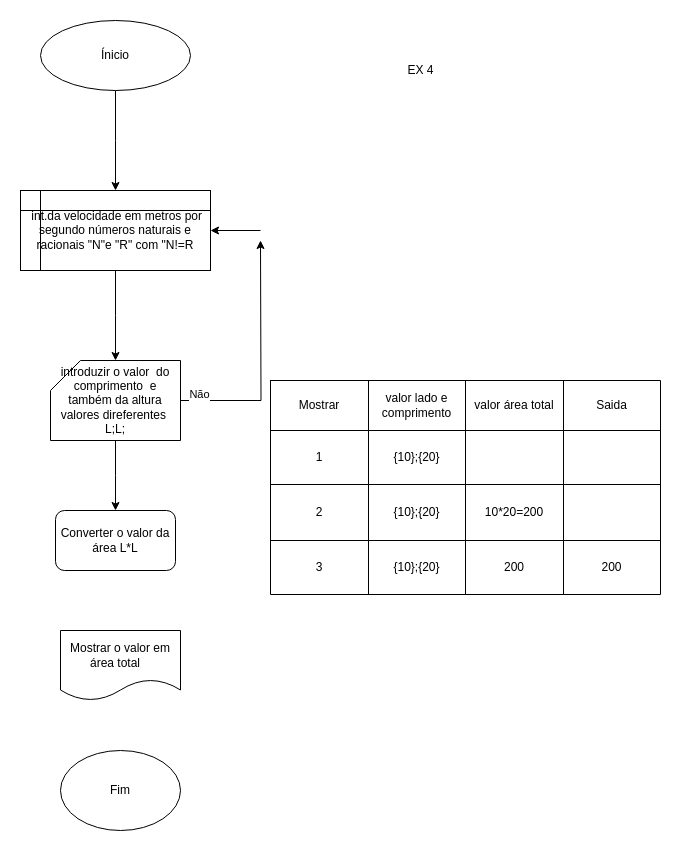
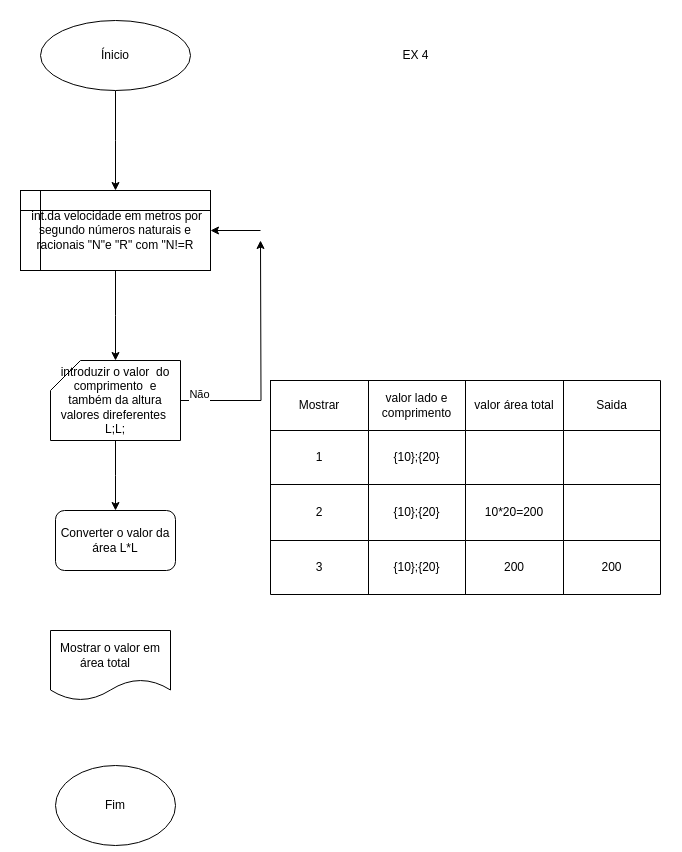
node "EX 4": moved (421, 71) -> (416, 56)
node "Mostrar o valor em área total": moved (121, 666) -> (111, 666)
node "Fim": moved (121, 791) -> (116, 806)
